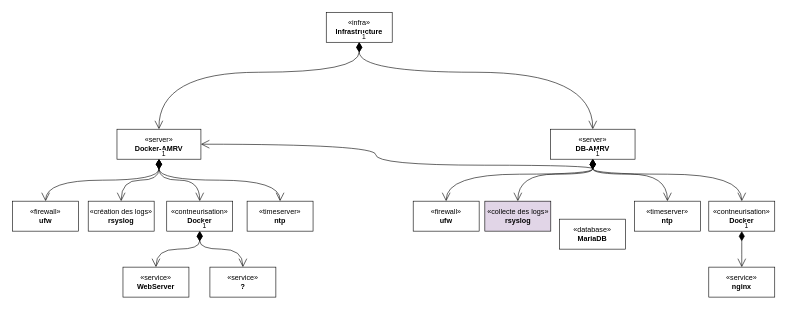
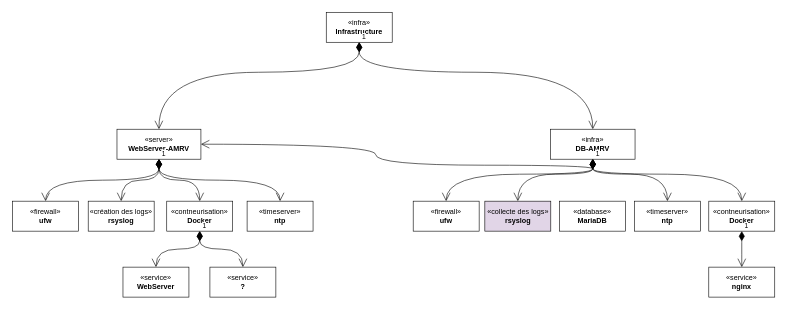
node "«server» Docker-AMRV": label "«server» Docker-AMRV" -> "«server» WebServer-AMRV"
node "«server» DB-AMRV": label "«server» DB-AMRV" -> "«infra» DB-AMRV"
node "«database» MariaDB": moved (593, 234) -> (593, 216)
